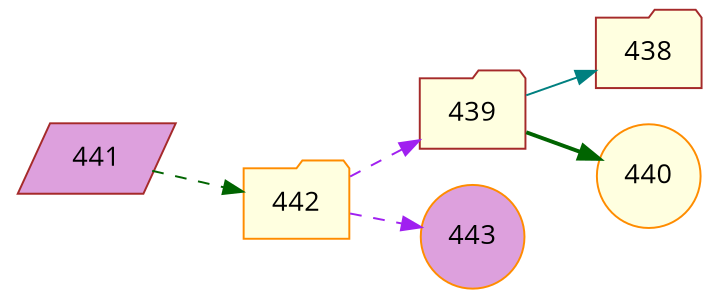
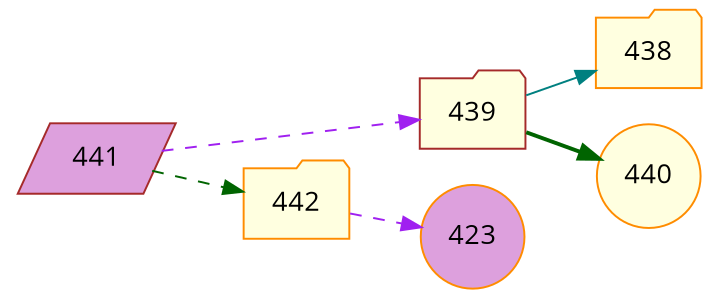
node "438": color brown -> darkorange
edge "442" -> "439": now "441" -> "439"
node "443": label "443" -> "423"
